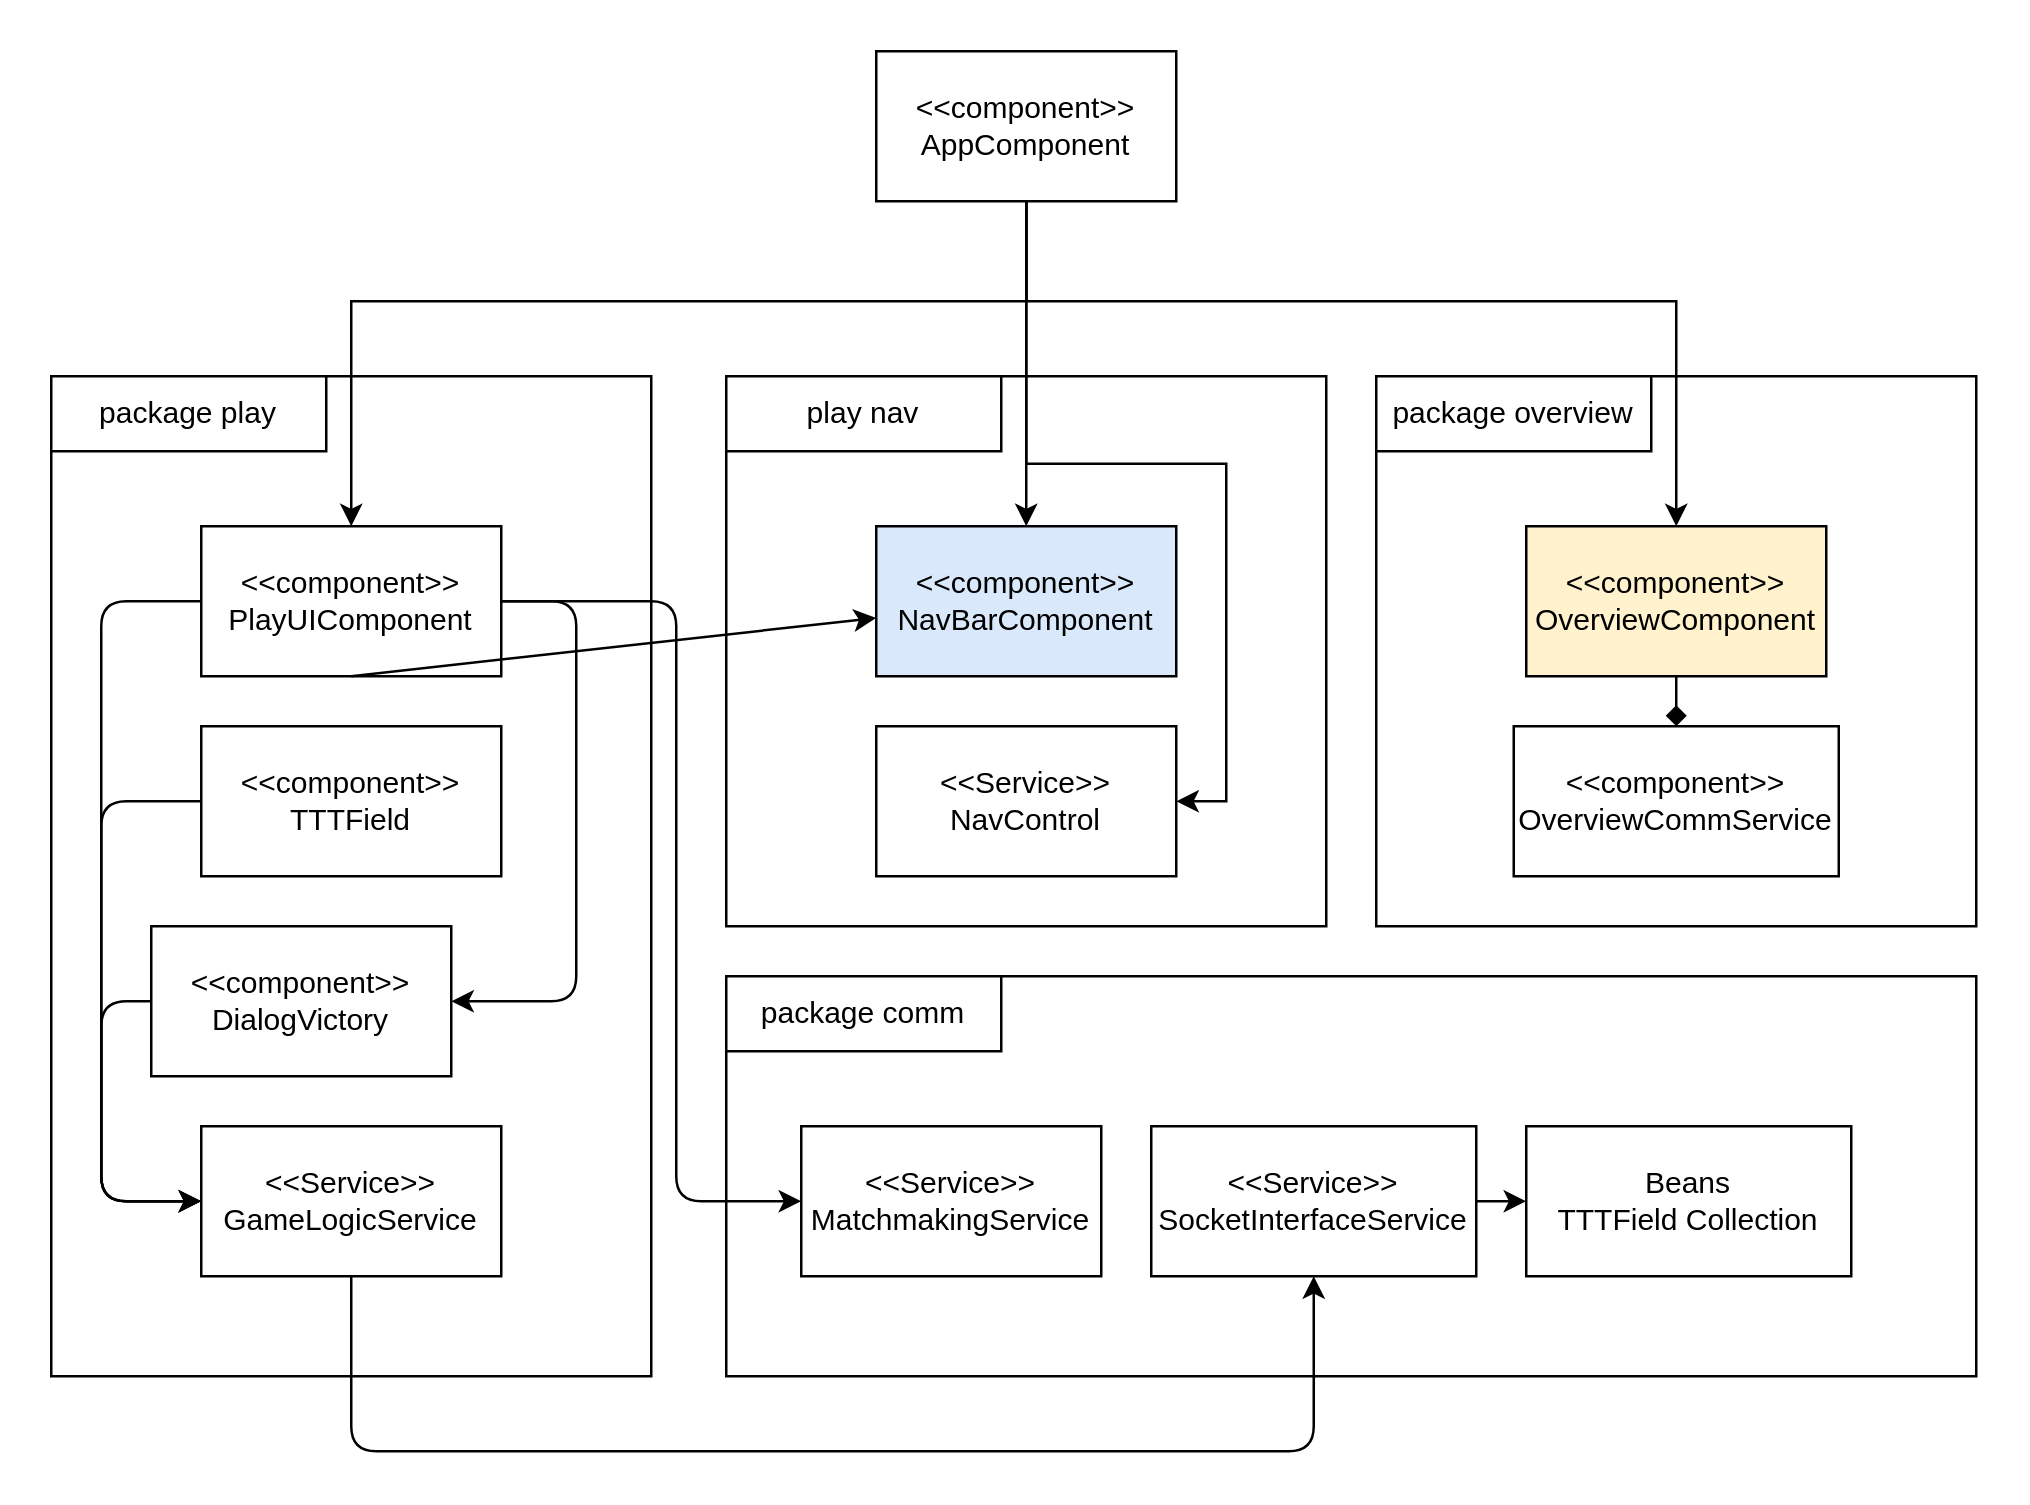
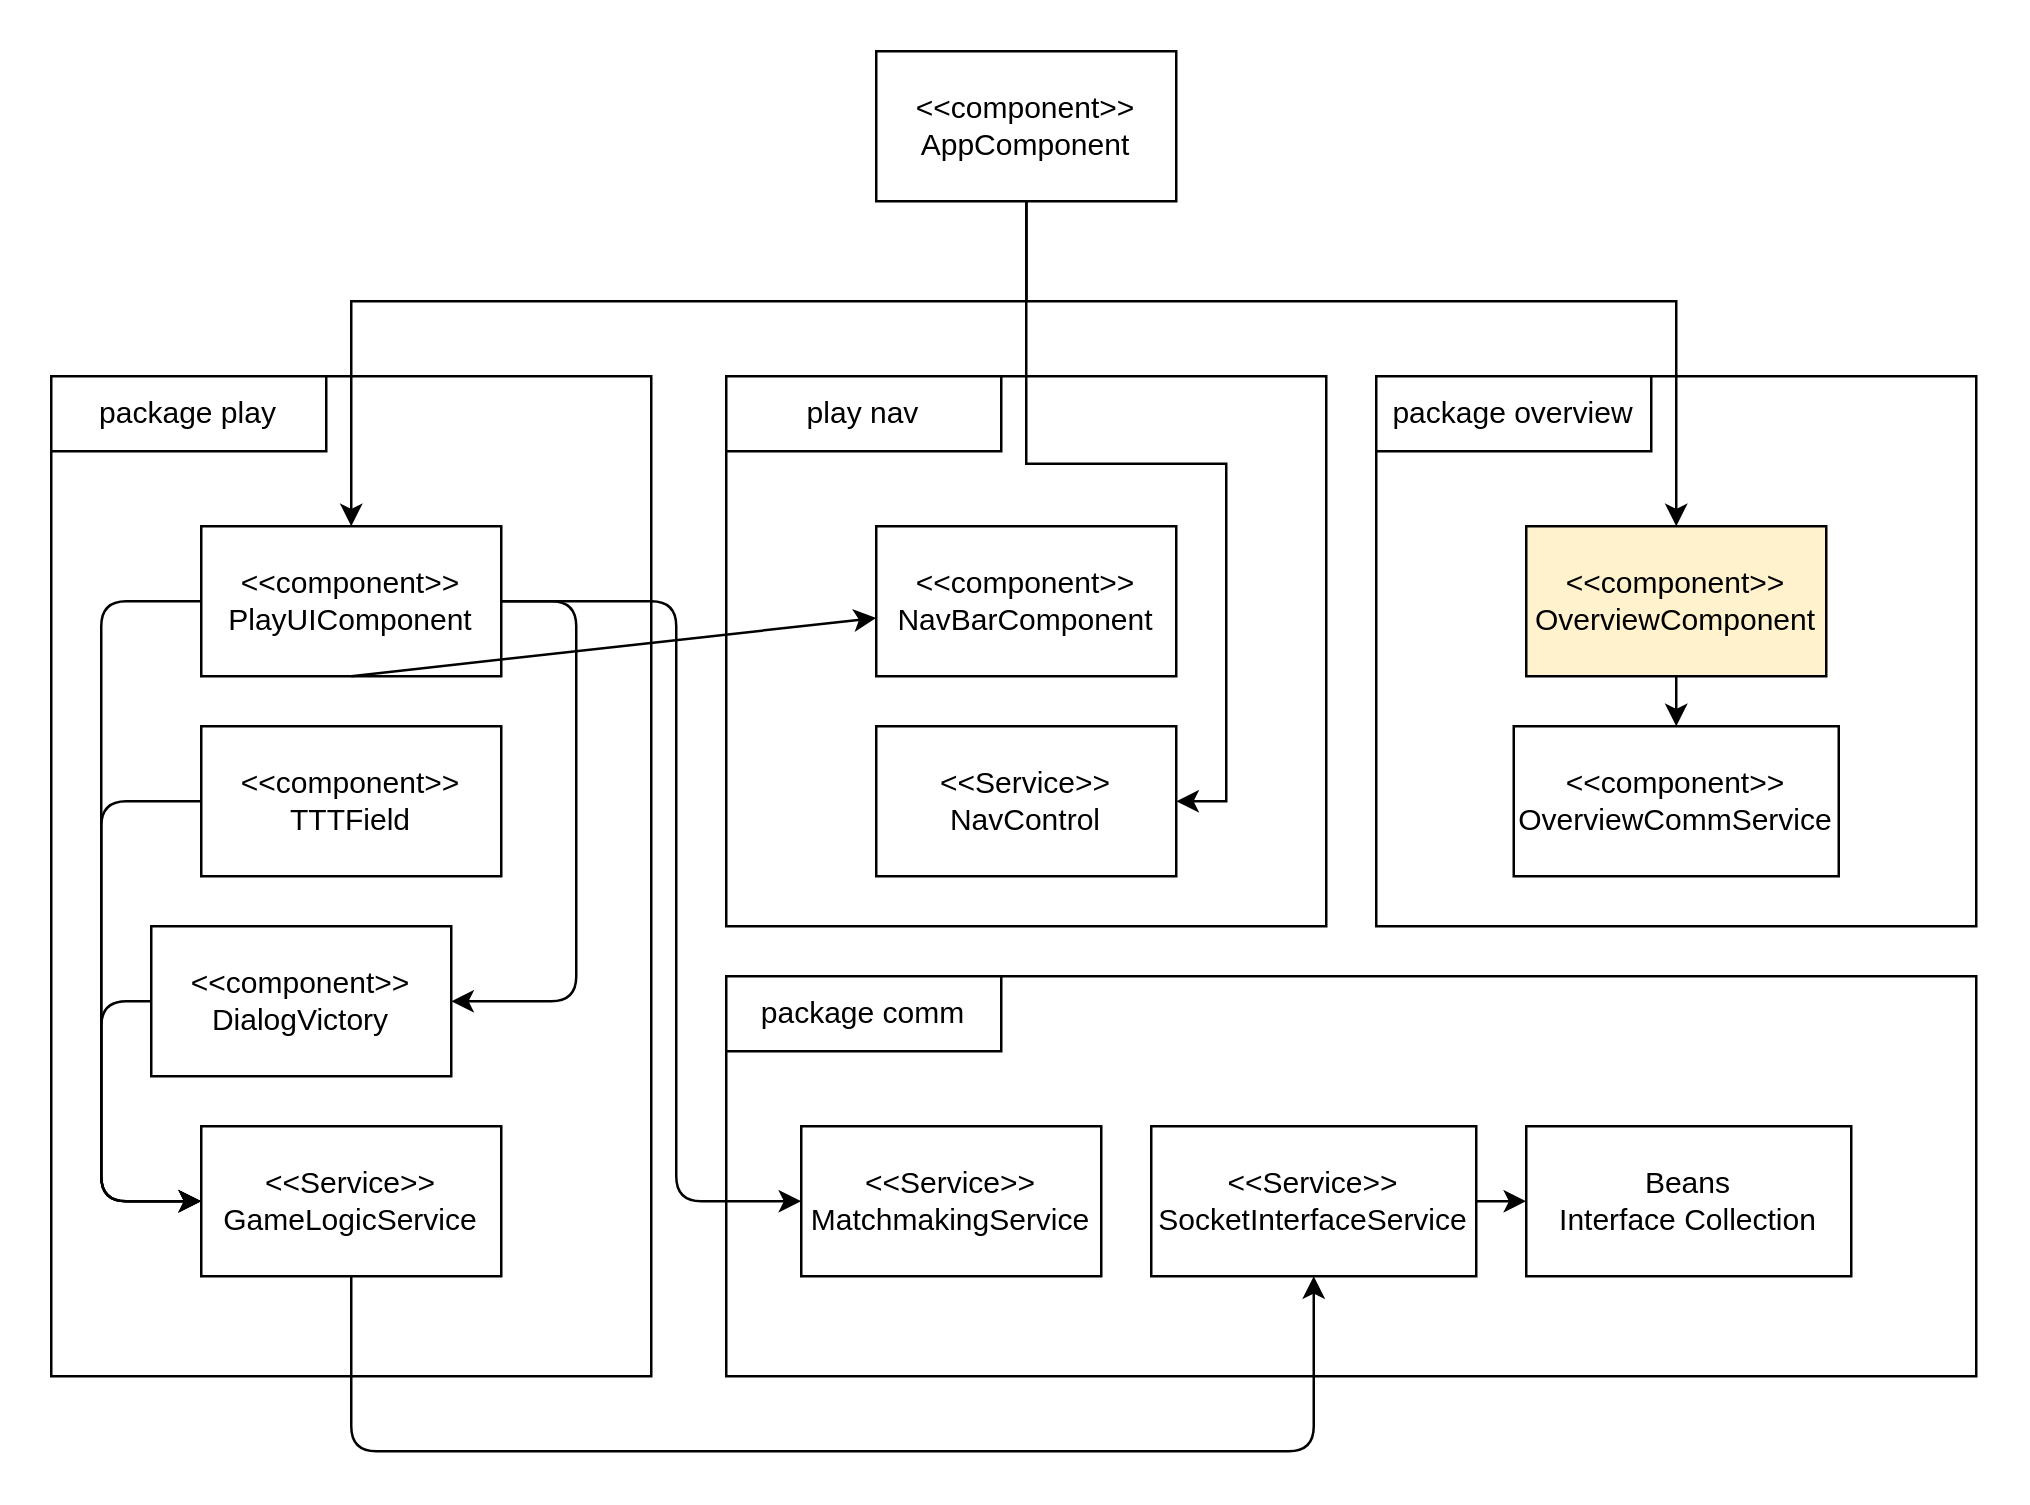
edge "<<component>> AppComponent" -> "<<component>> NavBarComponent": removed
node "<<component>> NavBarComponent": fillcolor #dae8fc -> #ffffff
edge "<<component>> OverviewComponent" -> "<<component>> OverviewCommService": arrowhead diamond -> classic
node "Beans TTTField Collection": label "Beans TTTField Collection" -> "Beans Interface Collection"
